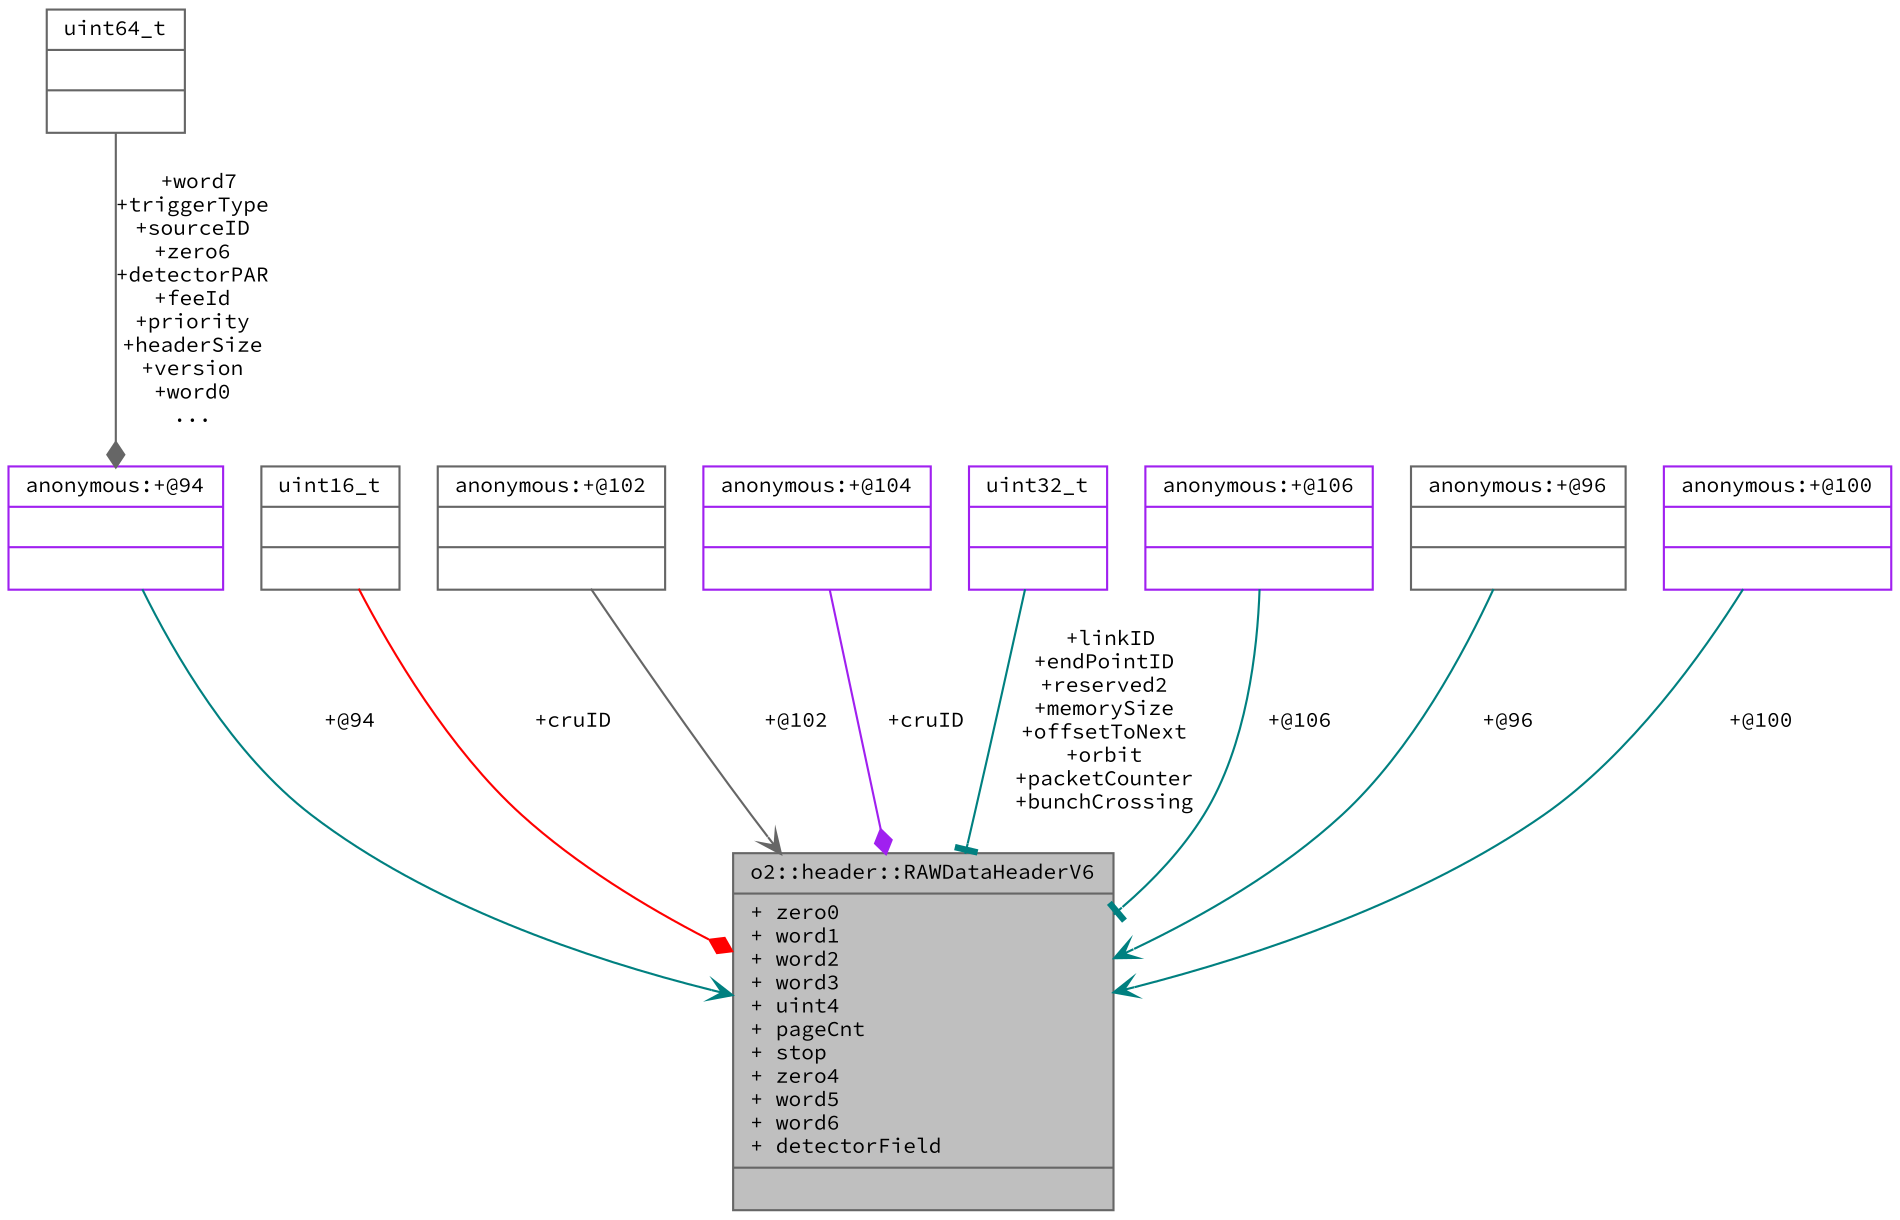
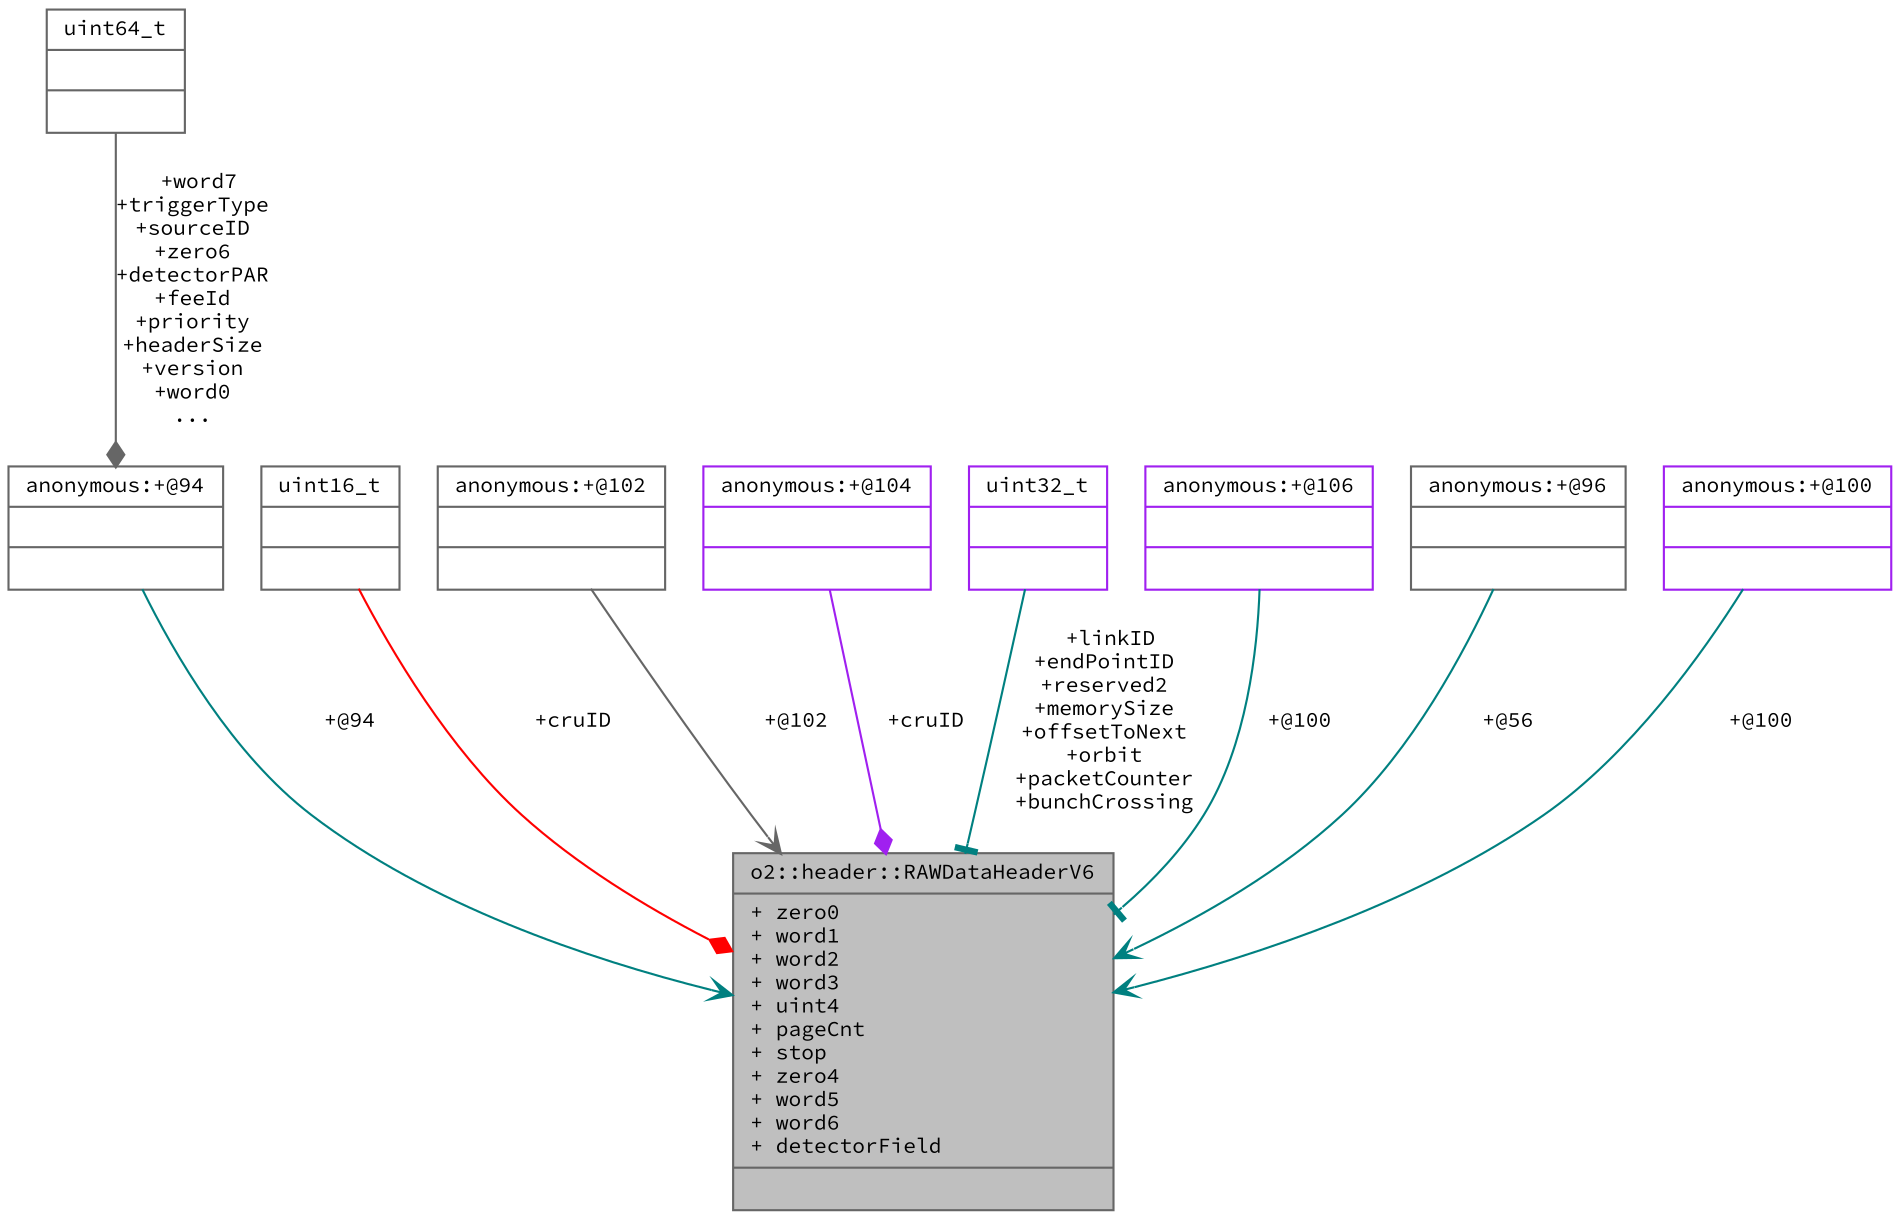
node "anonymous:+@94": color purple -> gray40
edge "anonymous:+@106" -> "o2::header::RAWDataHeaderV6": label " +@106" -> " +@100"
edge "anonymous:+@96" -> "o2::header::RAWDataHeaderV6": label " +@96" -> " +@56"
